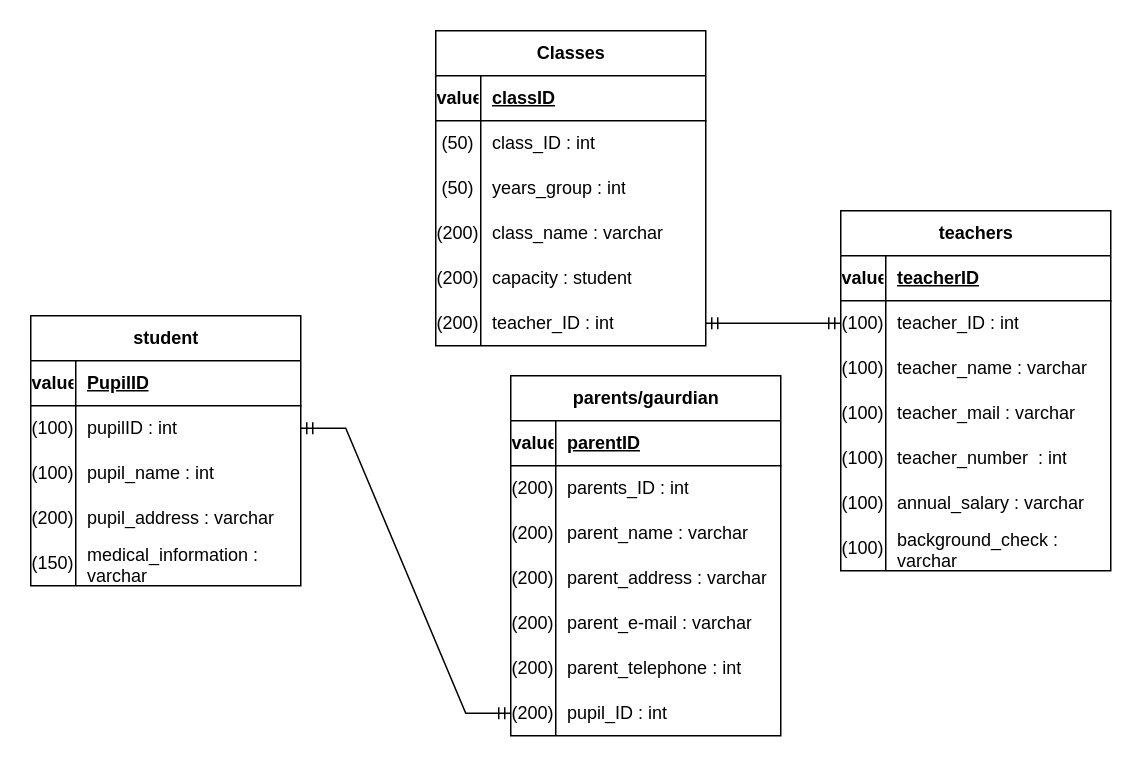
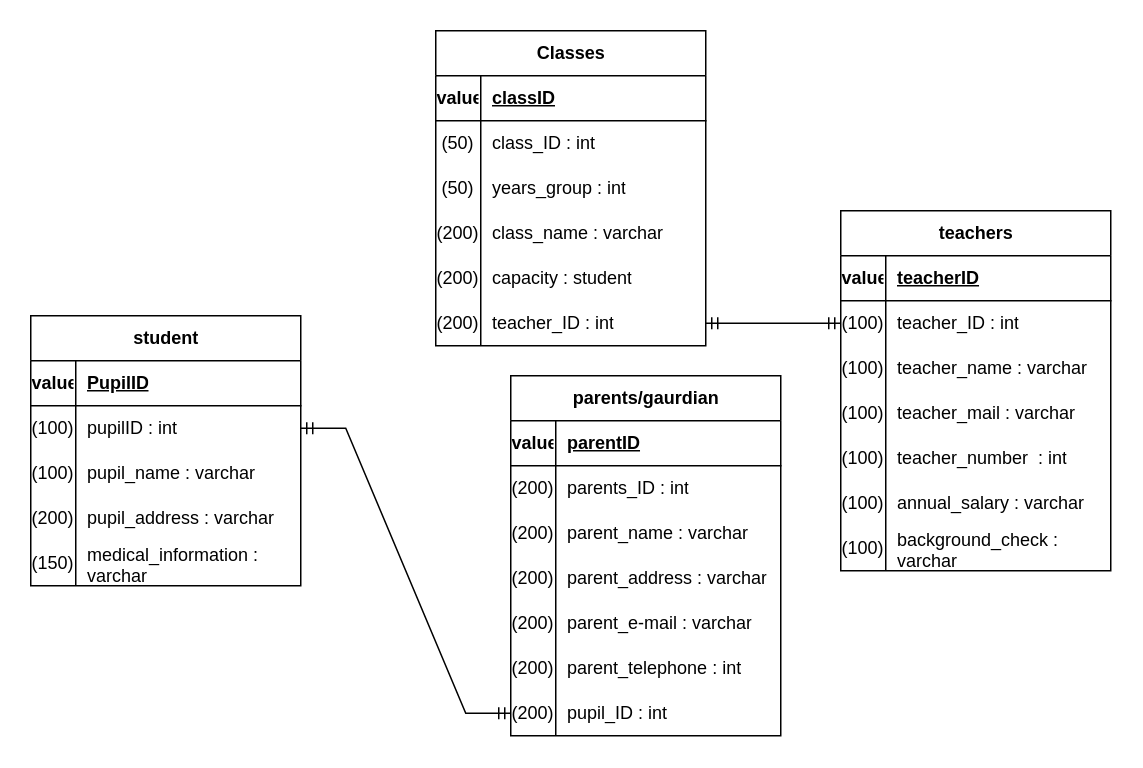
node "pupil_name : int": label "pupil_name : int" -> "pupil_name : varchar"
